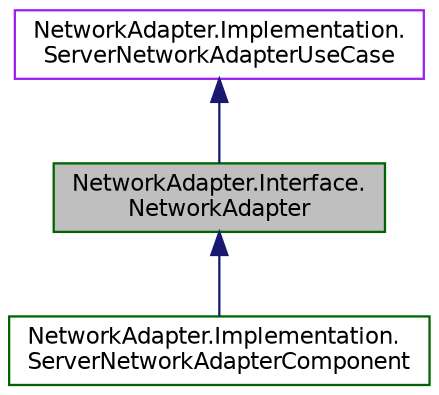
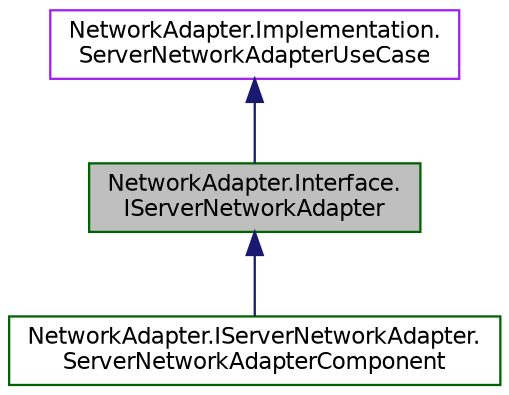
node "NetworkAdapter.Interface. NetworkAdapter": label "NetworkAdapter.Interface. NetworkAdapter" -> "NetworkAdapter.Interface. IServerNetworkAdapter"
node "NetworkAdapter.Implementation. ServerNetworkAdapterComponent": label "NetworkAdapter.Implementation. ServerNetworkAdapterComponent" -> "NetworkAdapter.IServerNetworkAdapter. ServerNetworkAdapterComponent"
